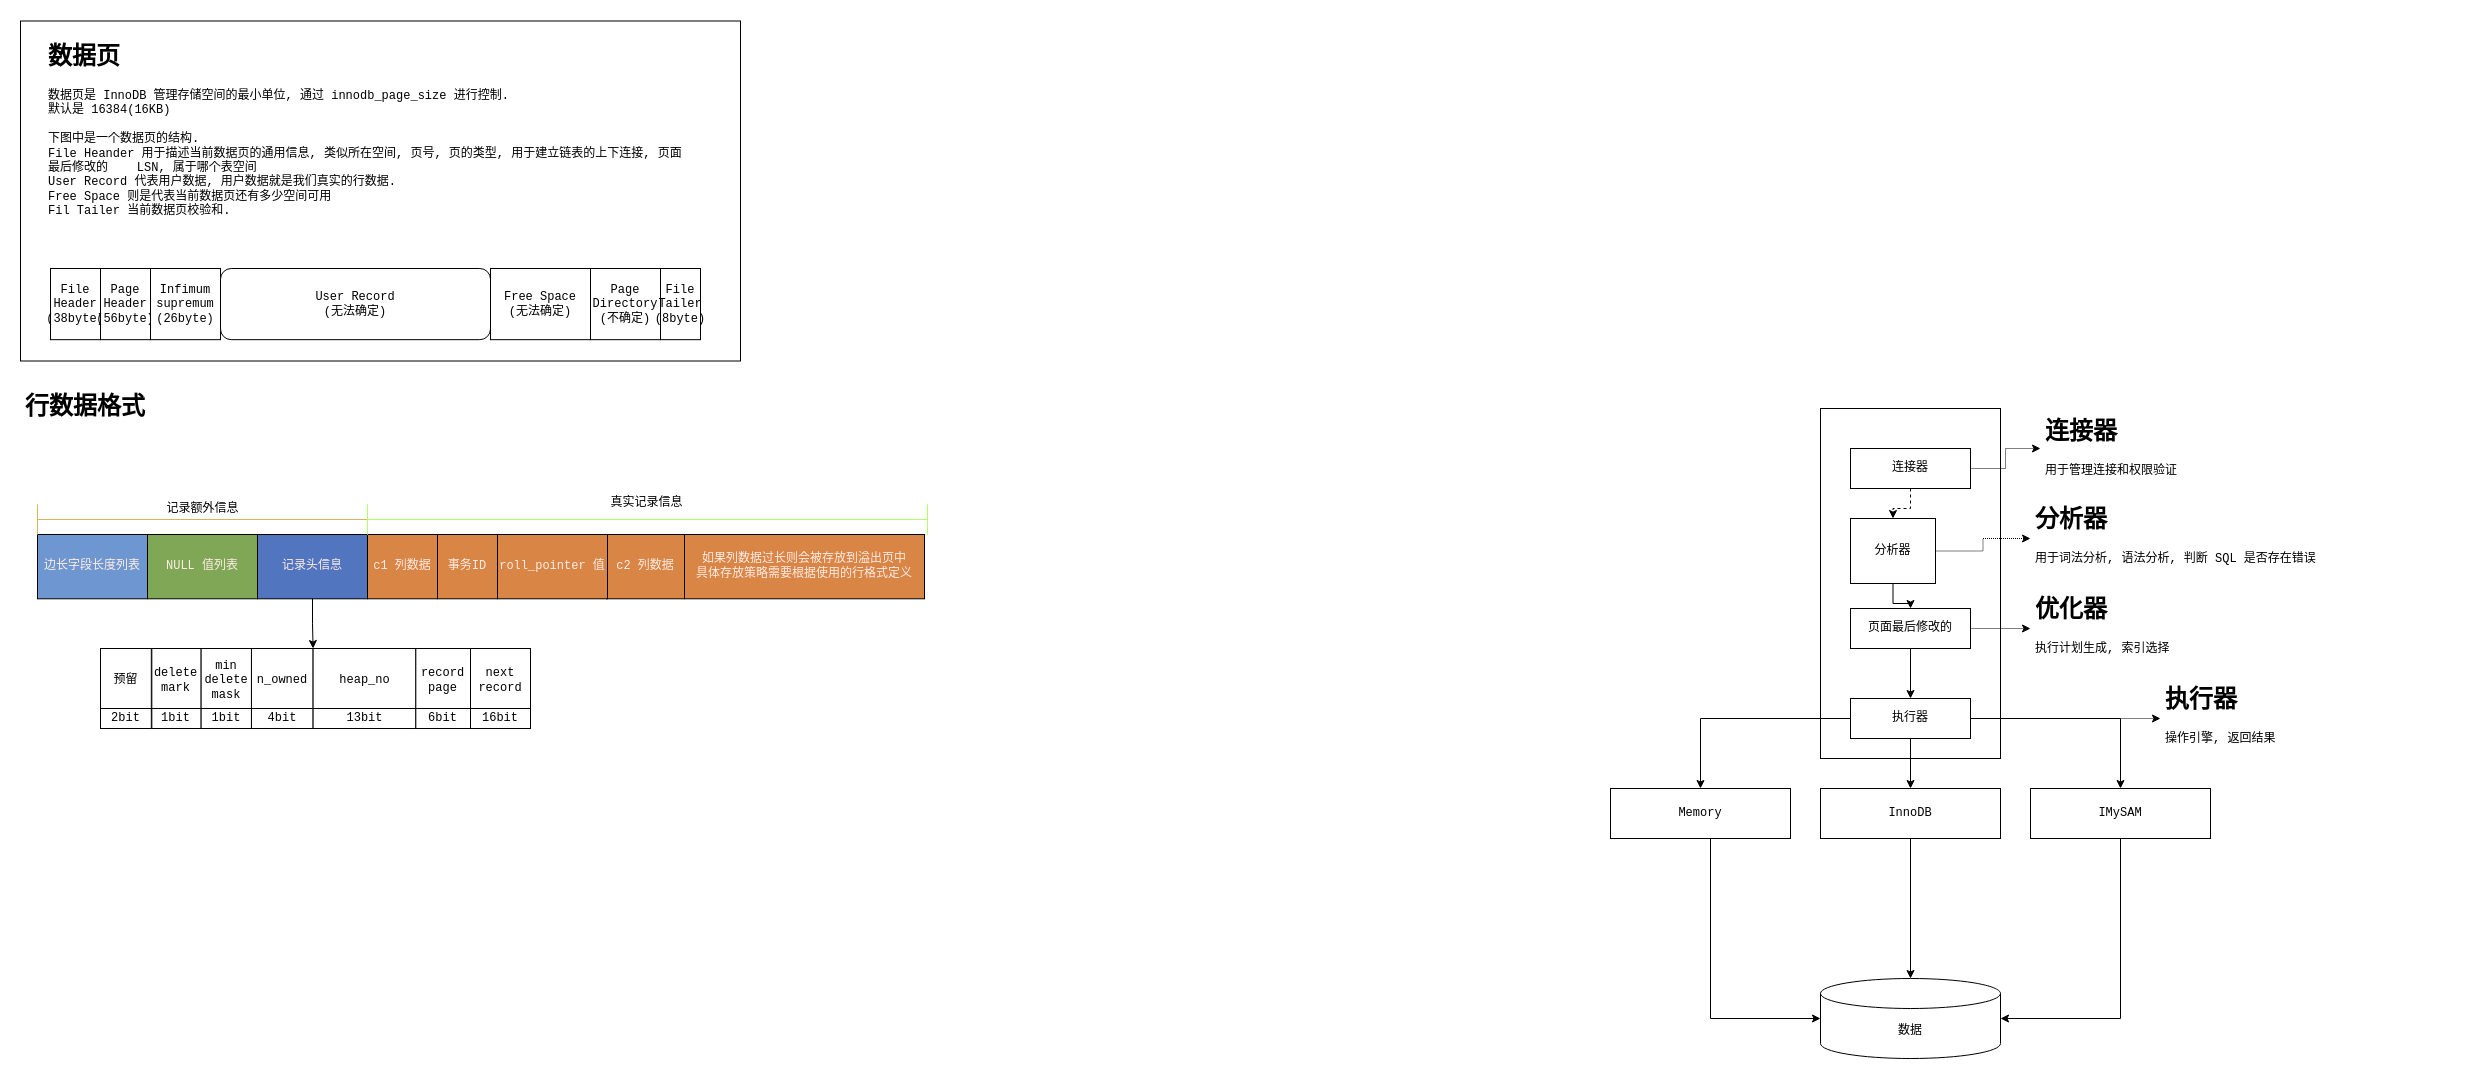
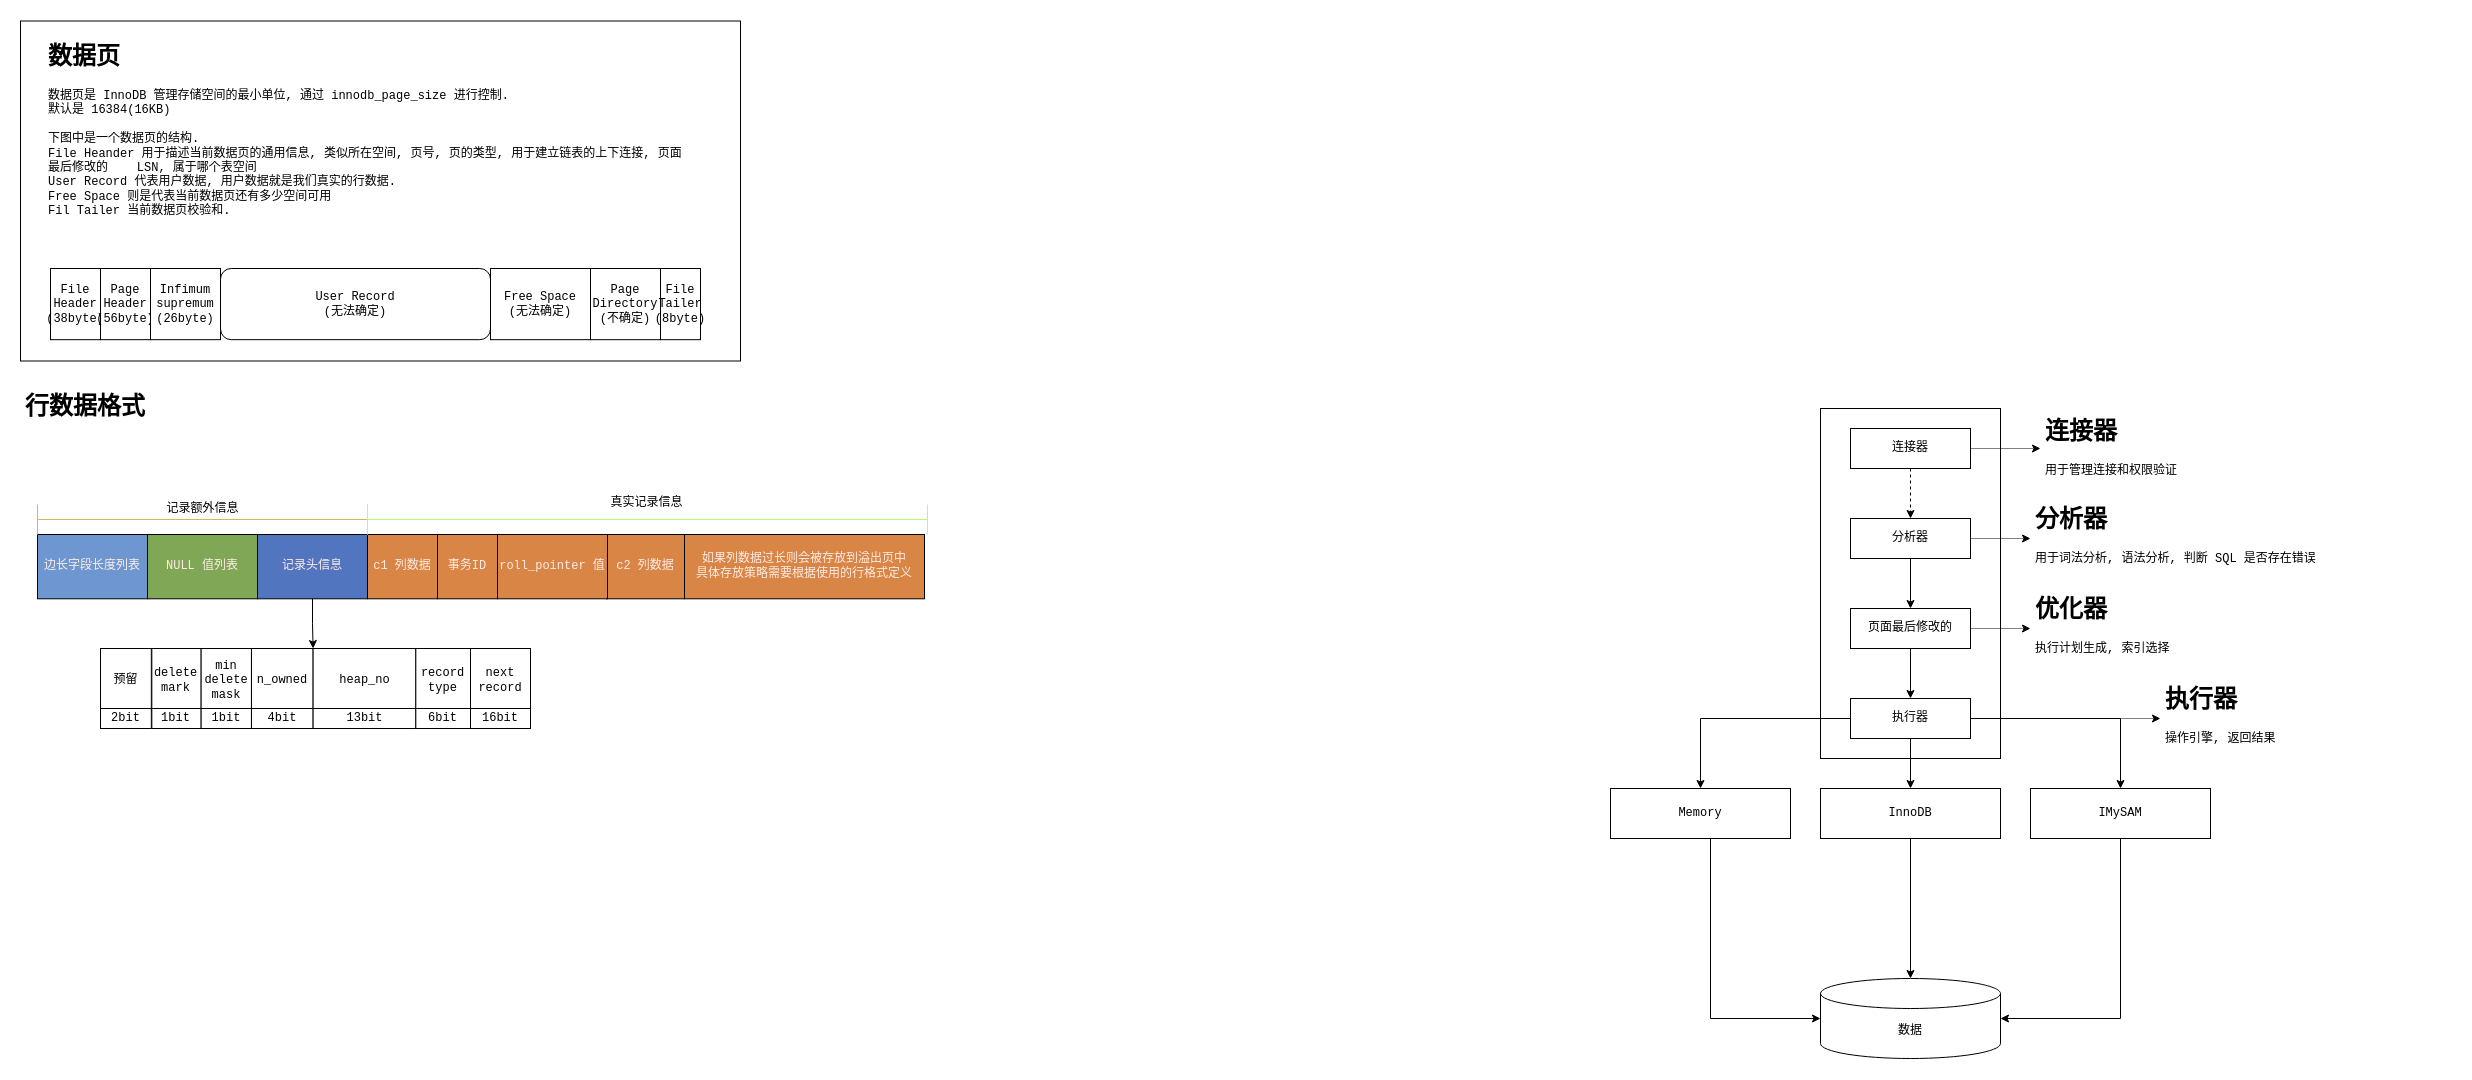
node "连接器": moved (1911, 469) -> (1911, 449)
node "分析器": size 85x65 -> 120x40
node "record page": label "record page" -> "record type"
